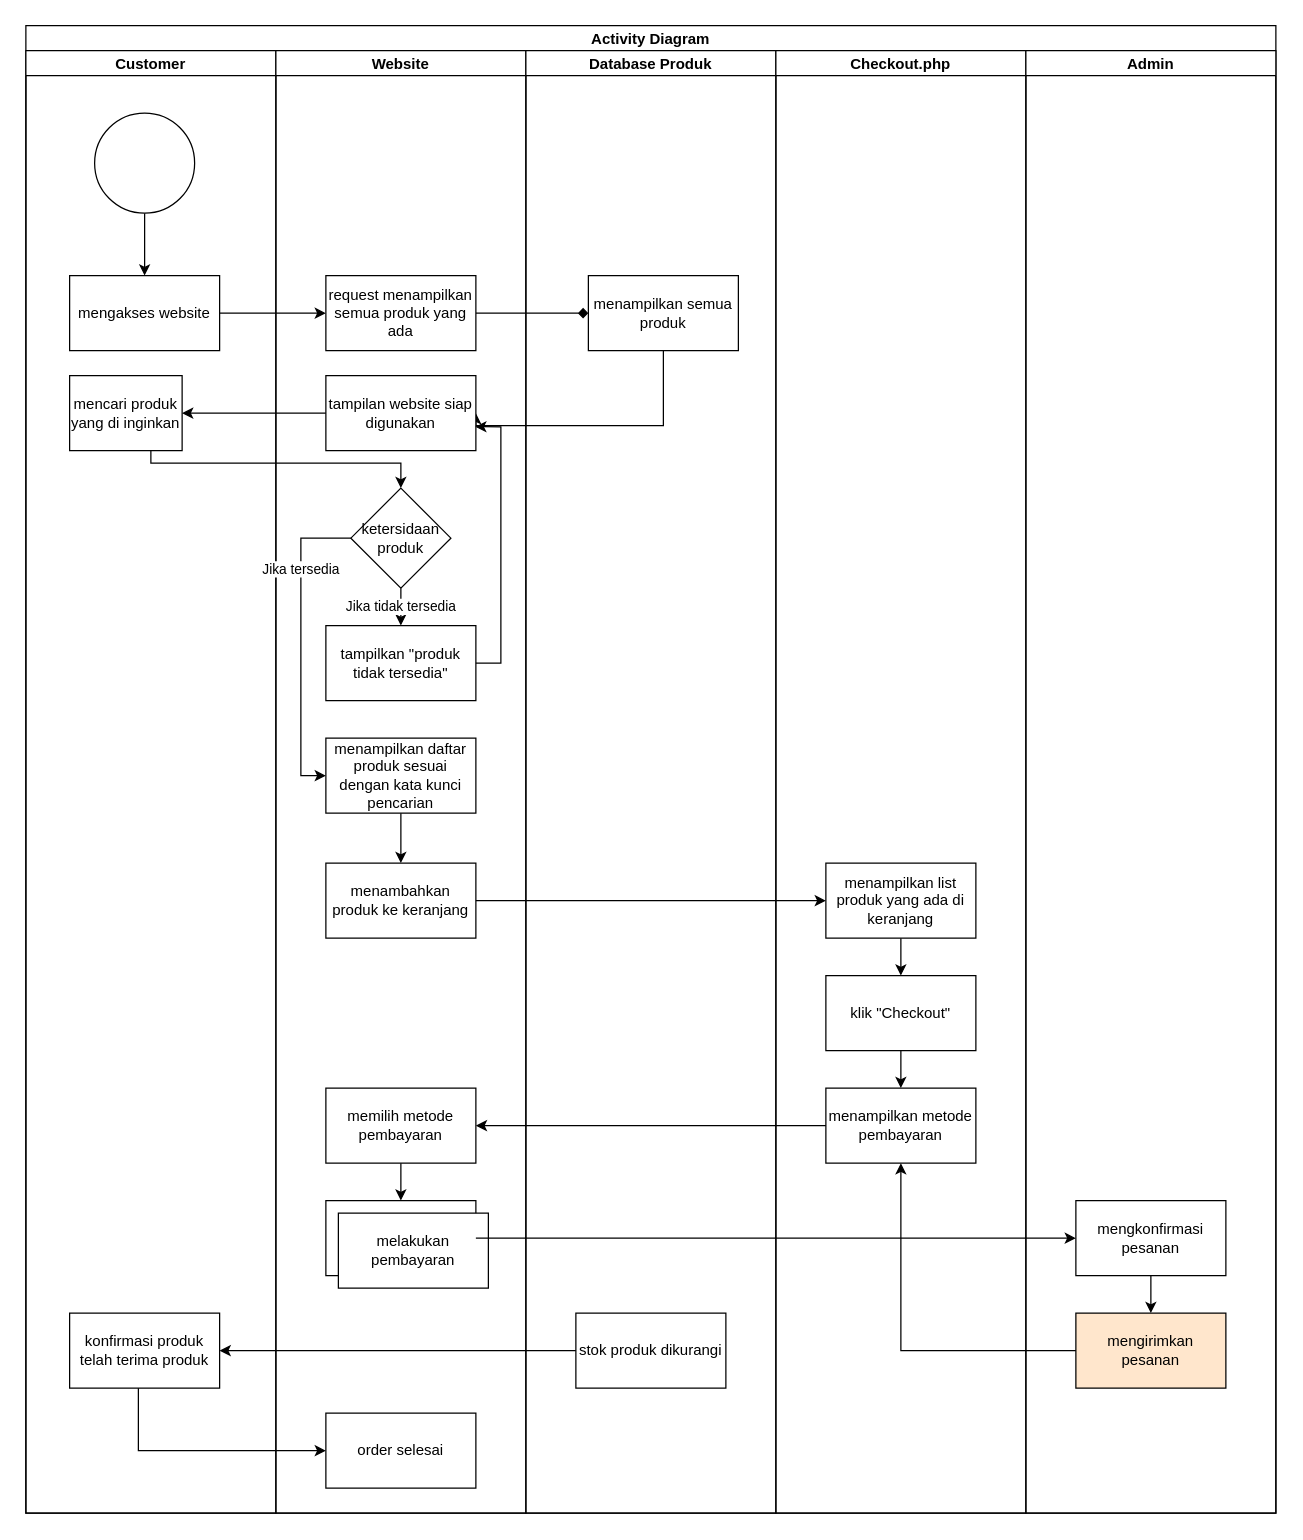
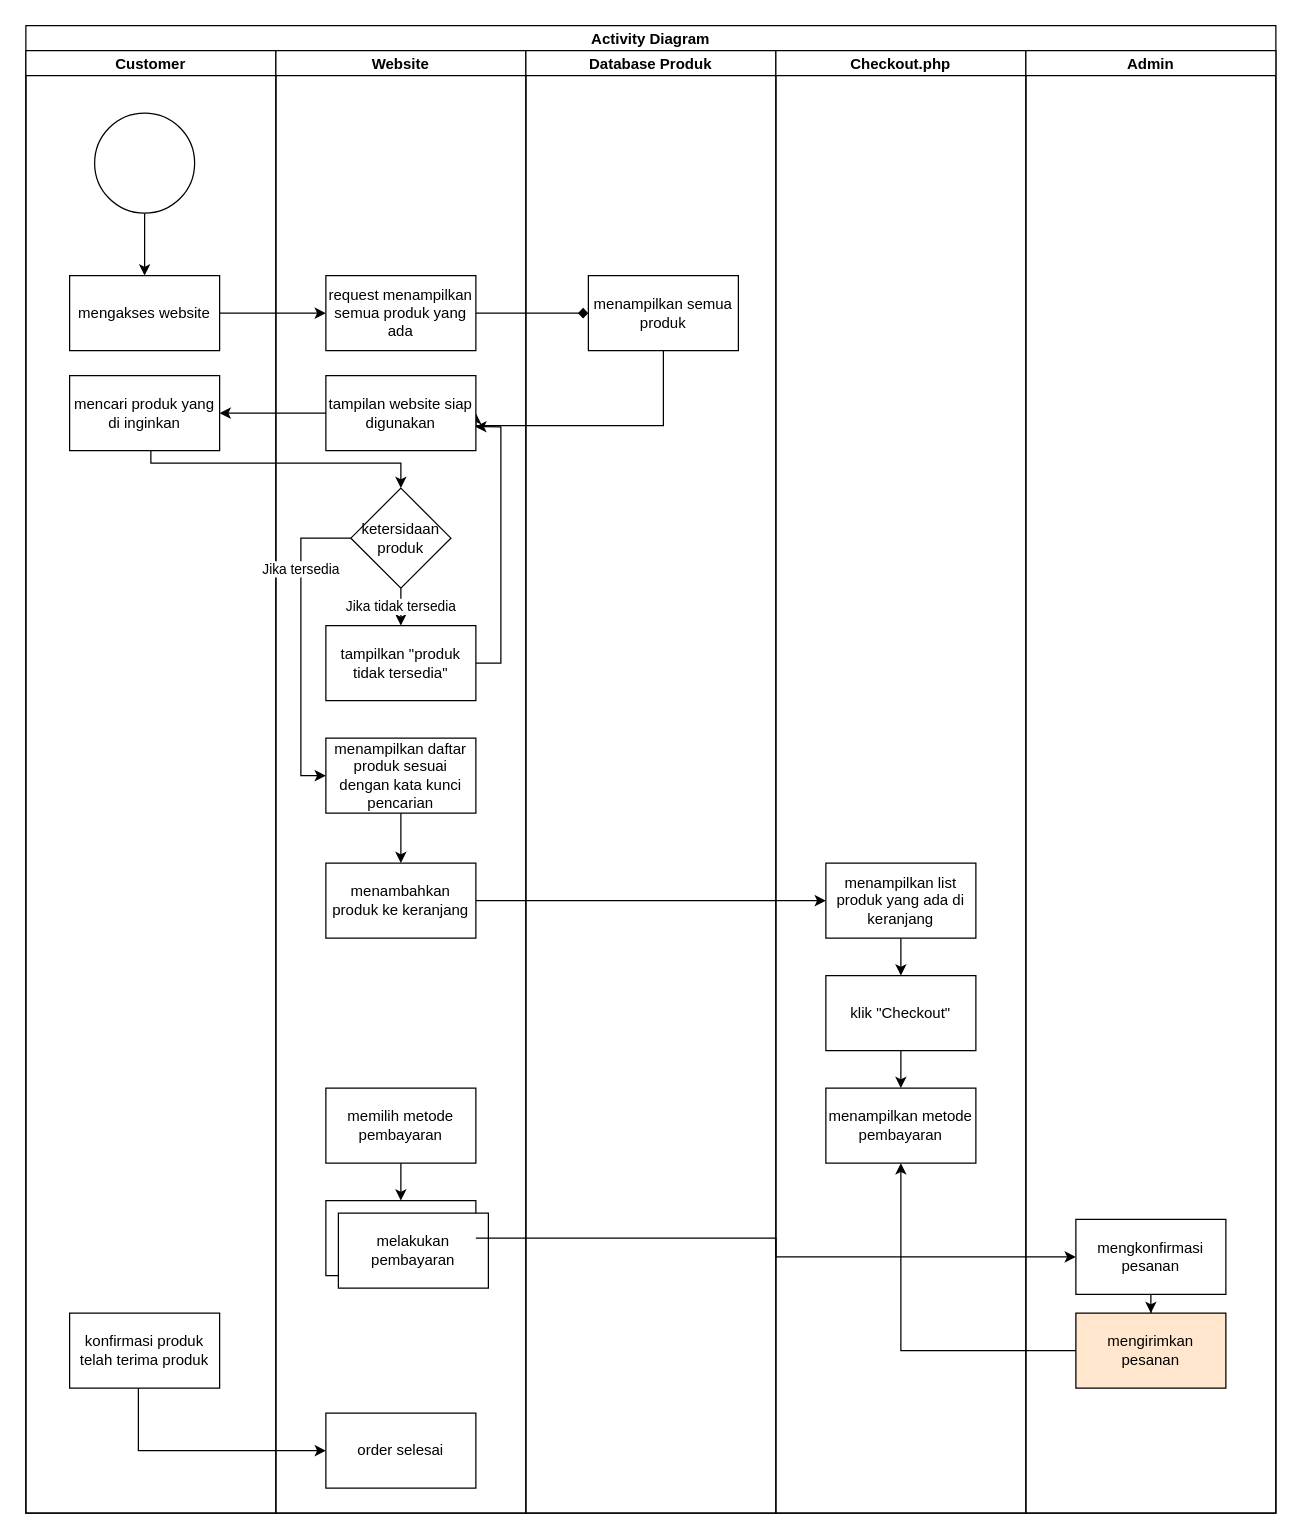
node "mencari produk yang di inginkan": size 113x75 -> 150x75
edge "menampilkan metode pembayaran" -> "memilih metode pembayaran": removed
node "mengkonfirmasi pesanan": moved (1151, 1238) -> (1151, 1257)
edge "stok produk dikurangi" -> "konfirmasi produk telah terima produk": removed
node "stok produk dikurangi": removed
